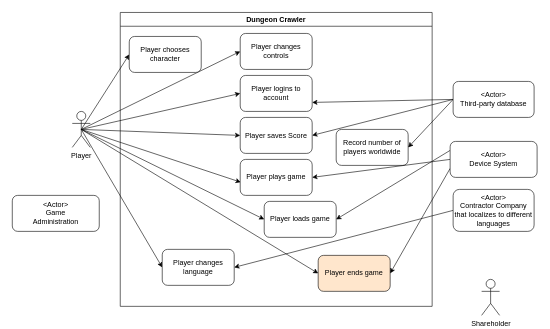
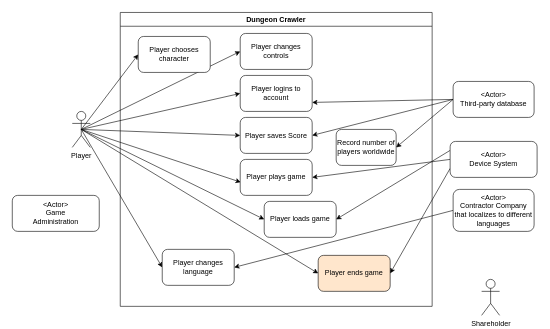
node "Player chooses character": moved (165, 54) -> (174, 54)
node "Record number of players worldwide": size 72x36 -> 60x36
